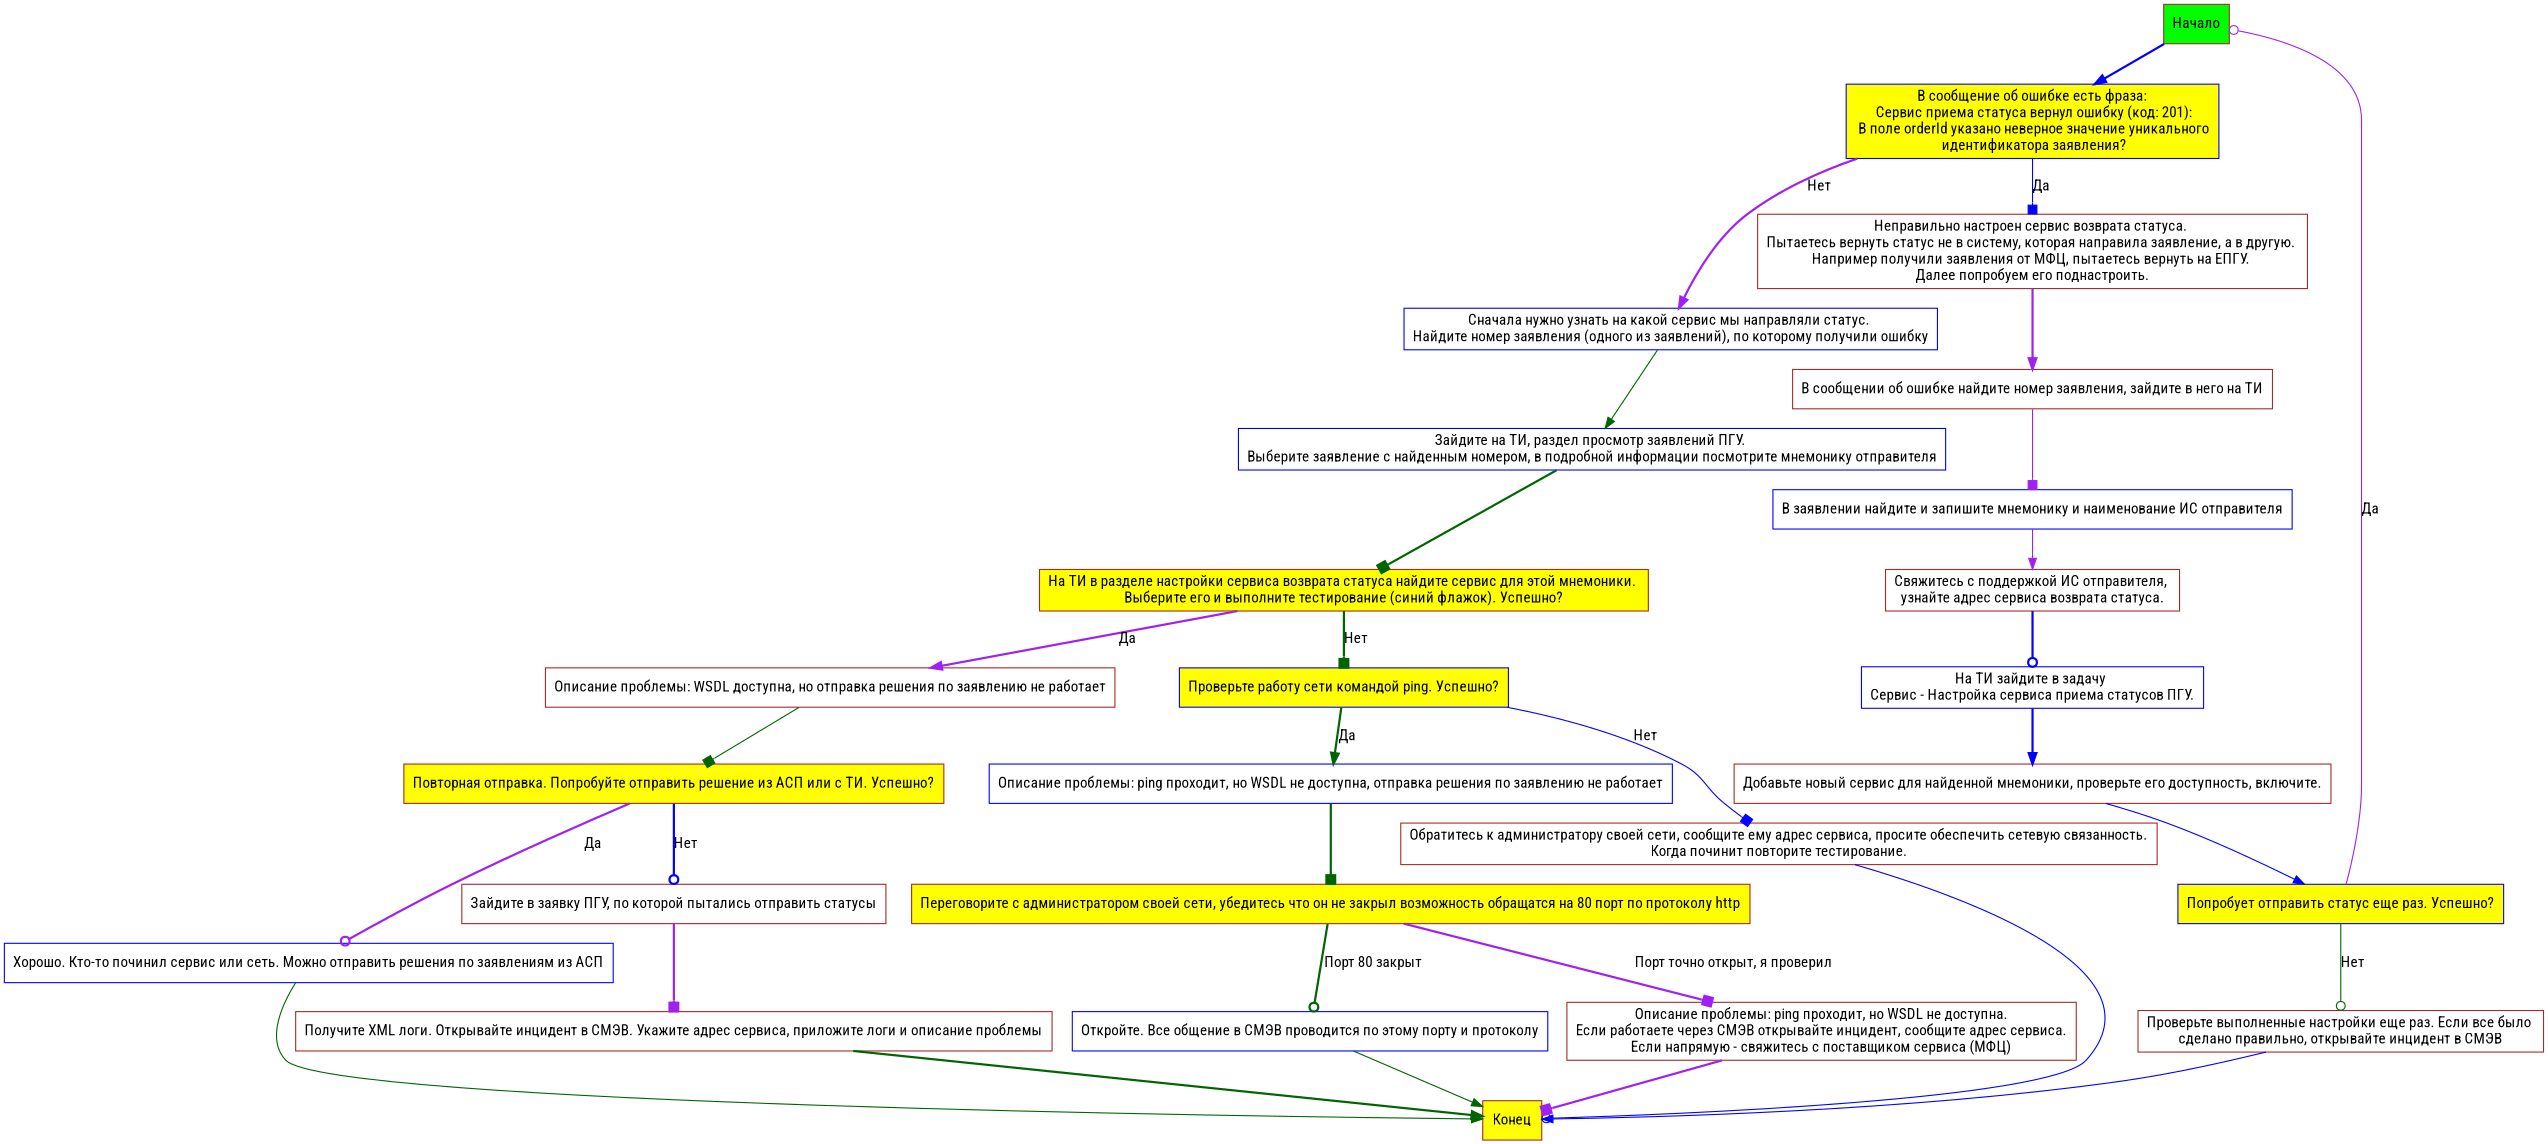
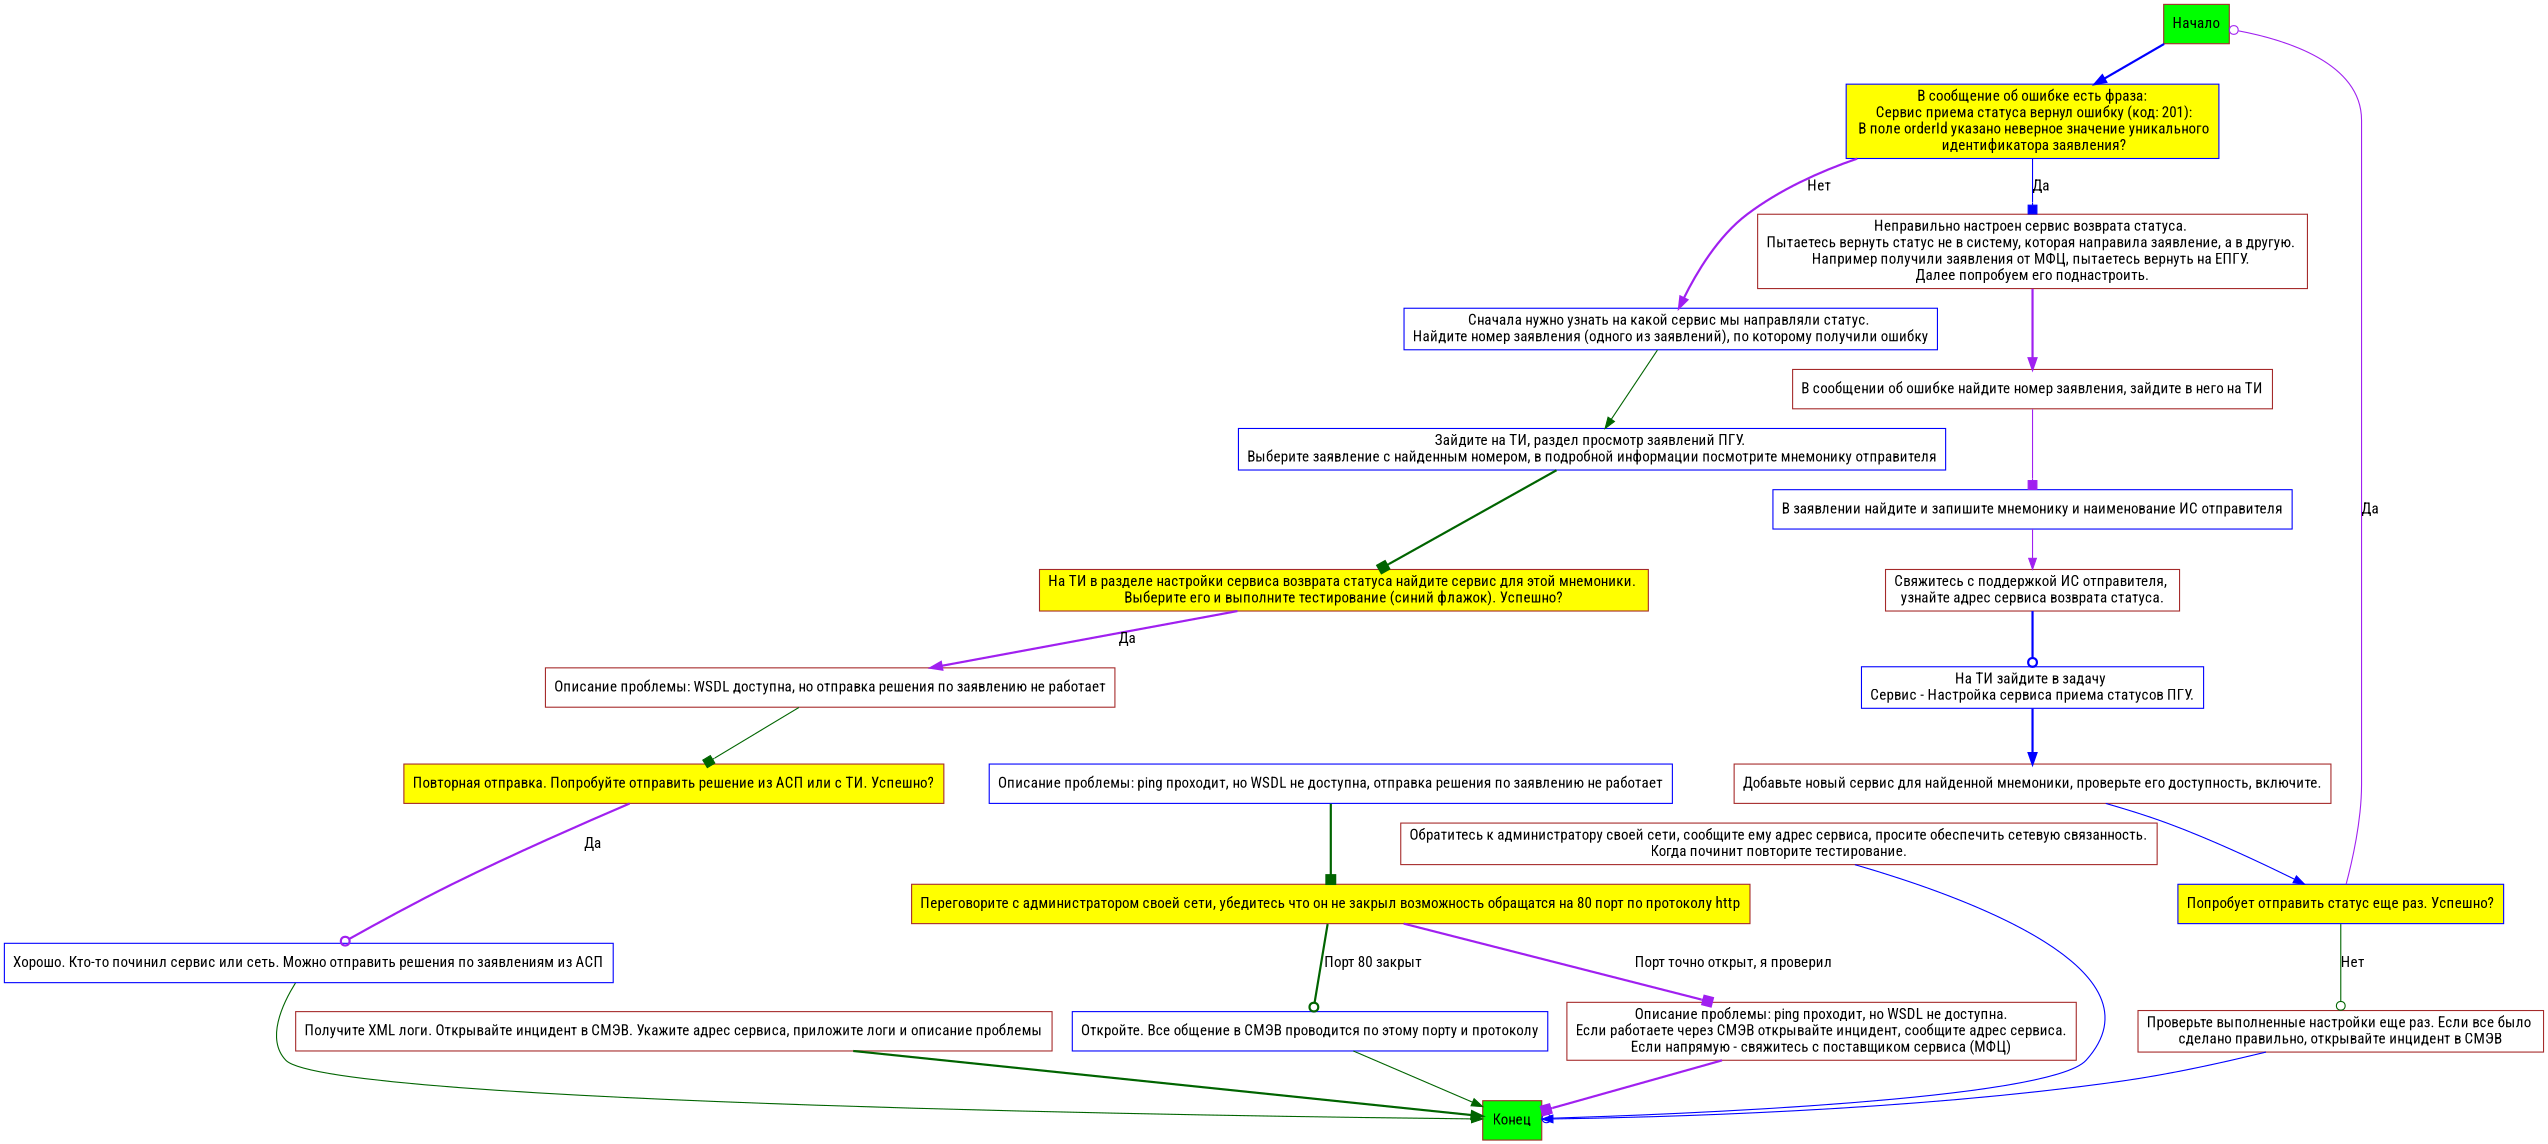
node "Проверьте работу сети командой ping. Успешно?": removed
node "Зайдите в заявку ПГУ, по которой пытались отправить статусы": removed
node "Конец": fillcolor yellow -> green
